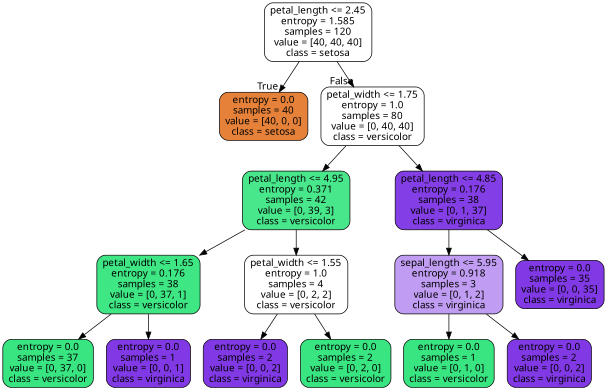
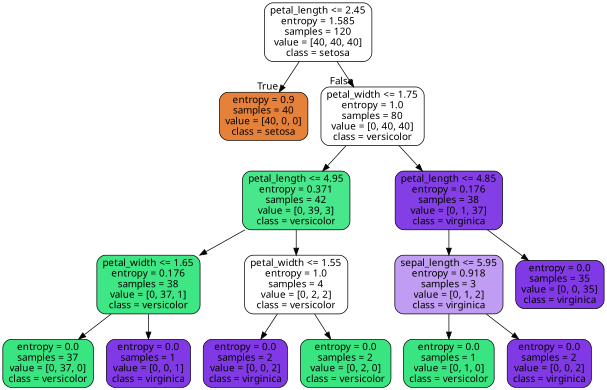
node "entropy = 0.0 samples = 40 value = [40, 0, 0] class = setosa": label "entropy = 0.0 samples = 40 value = [40, 0, 0] class = setosa" -> "entropy = 0.9 samples = 40 value = [40, 0, 0] class = setosa"
